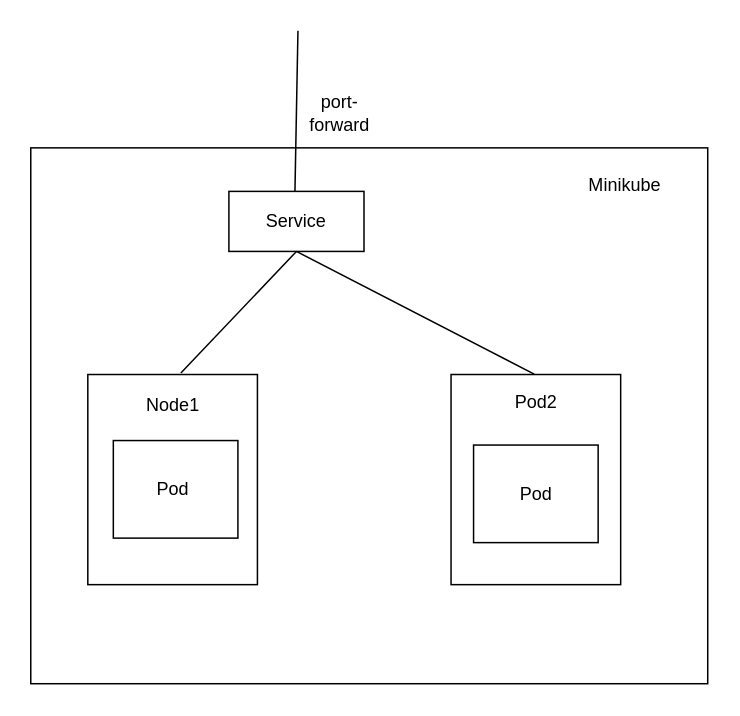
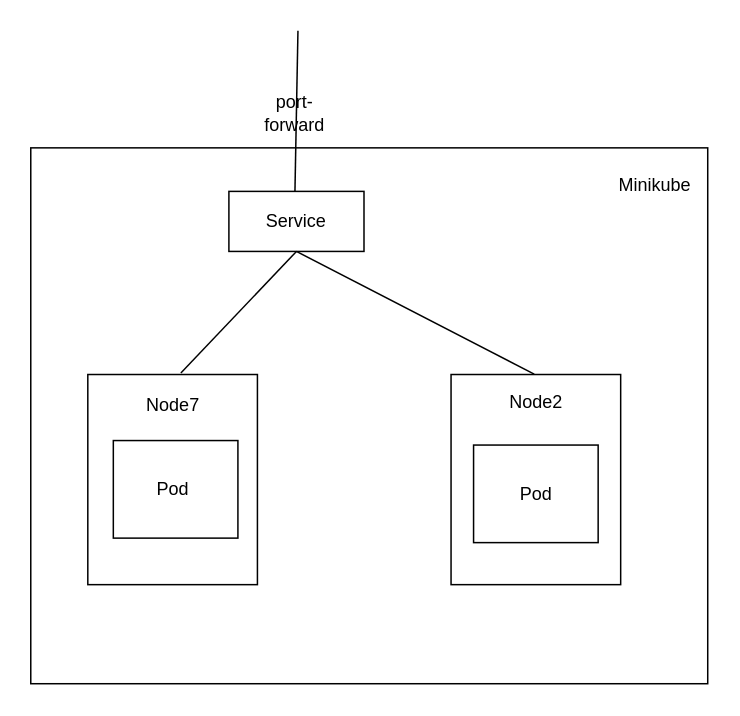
node "port-forward": moved (340, 113) -> (295, 113)
node "Minikube": moved (625, 185) -> (655, 185)
node "Pod2": label "Pod2" -> "Node2"
node "Node1": label "Node1" -> "Node7"
